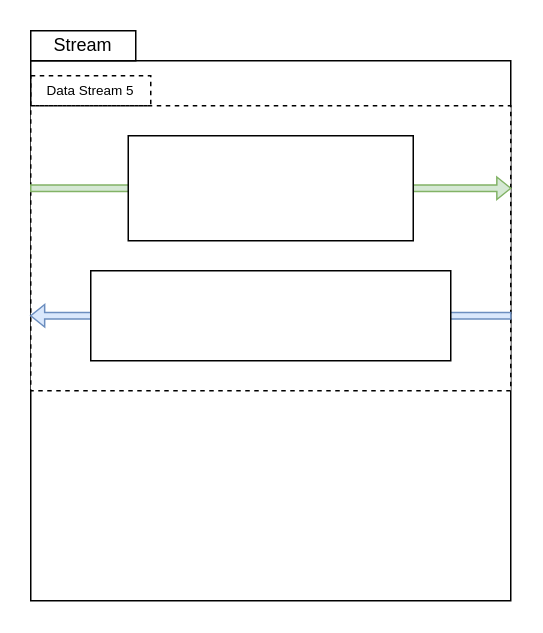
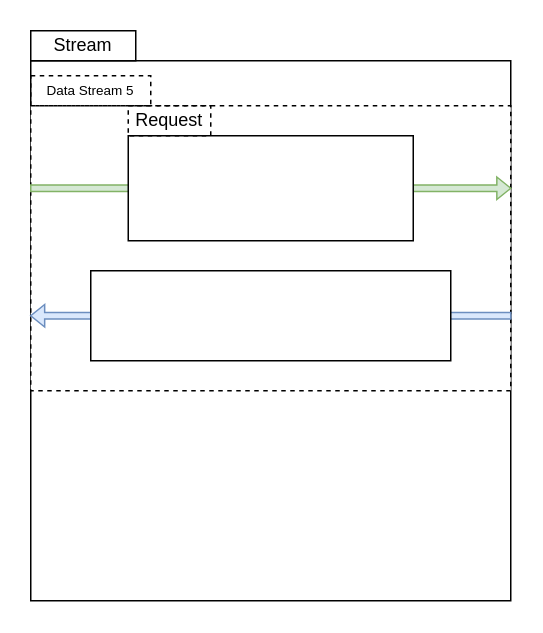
node "Request": added
